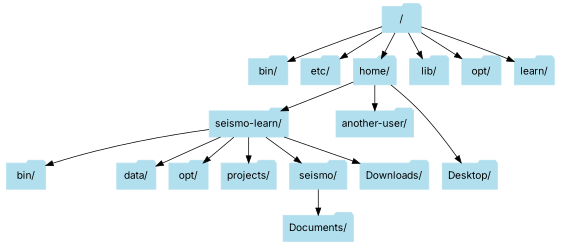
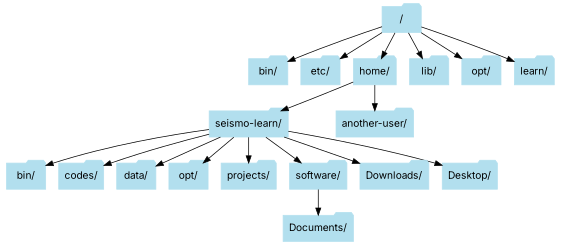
edge "home/" -> "Desktop/": now "seismo-learn/" -> "Desktop/"
node "codes/": added
node "seismo/": label "seismo/" -> "software/"
